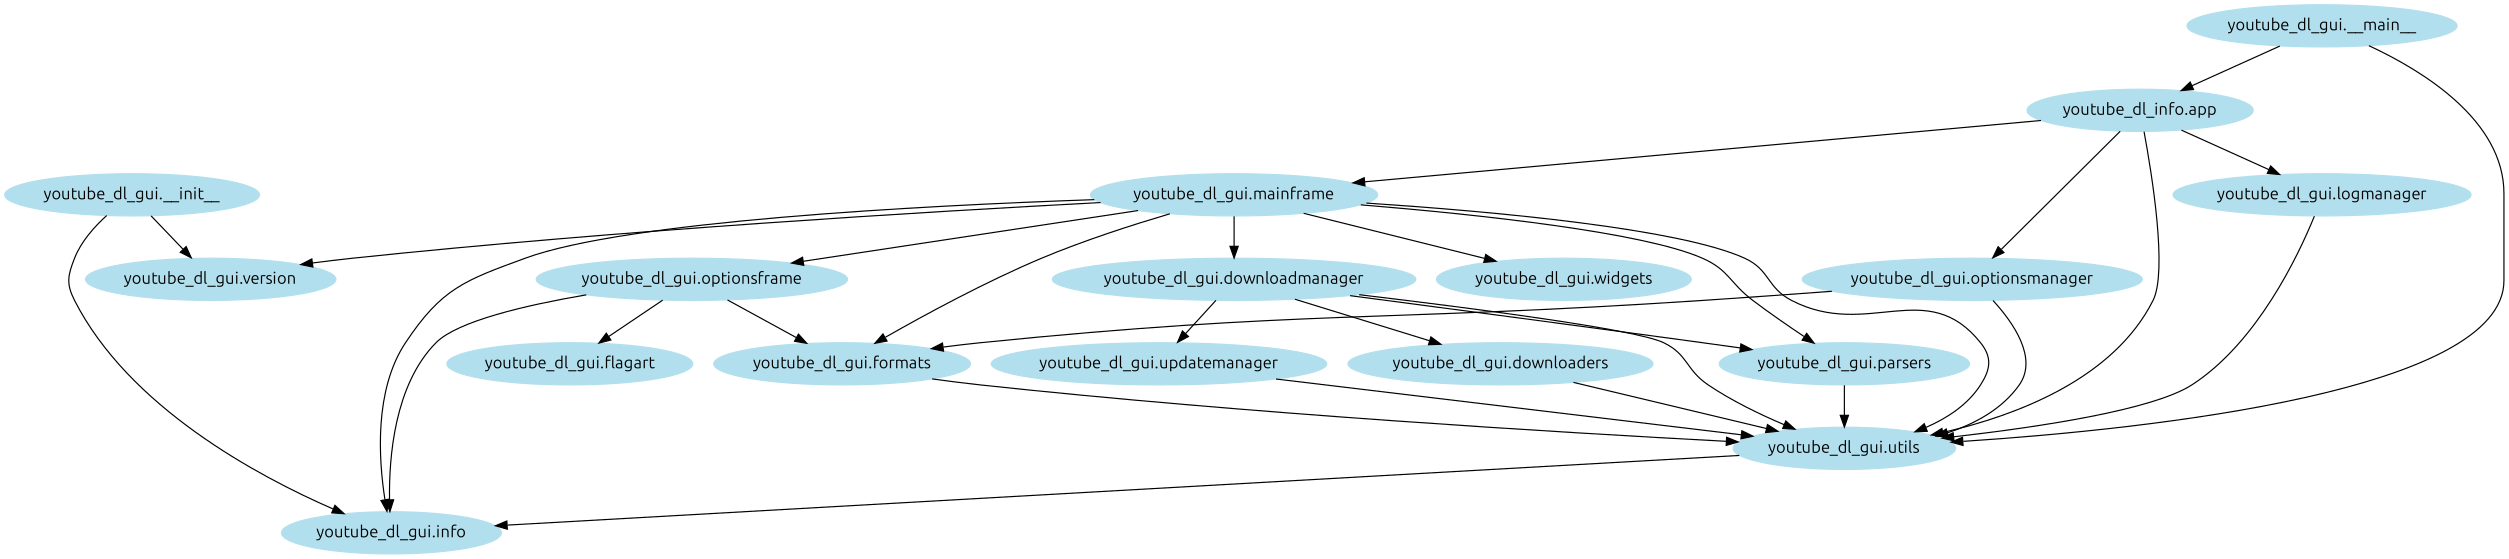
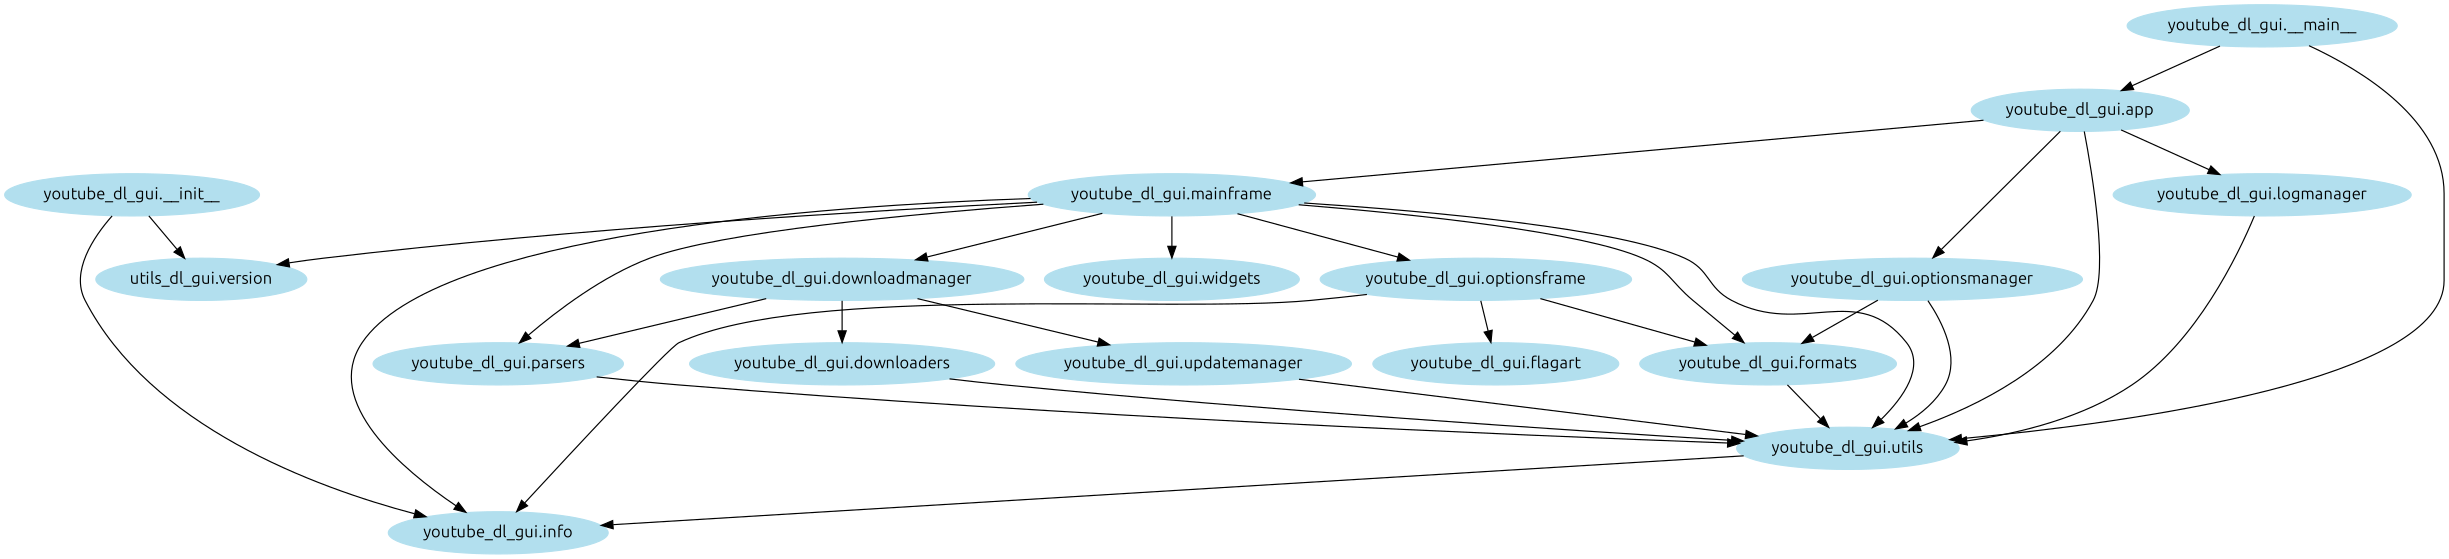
node "youtube_dl_info.app": label "youtube_dl_info.app" -> "youtube_dl_gui.app"
node "youtube_dl_gui.version": label "youtube_dl_gui.version" -> "utils_dl_gui.version"
edge "youtube_dl_gui.downloadmanager" -> "youtube_dl_gui.utils": removed
